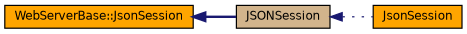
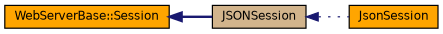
node "WebServerBase::JsonSession": label "WebServerBase::JsonSession" -> "WebServerBase::Session"
